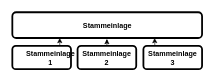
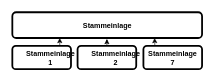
node "Stammeinlage 2": moved (107, 58) -> (116, 58)
node "Stammeinlage 3": label "Stammeinlage 3" -> "Stammeinlage 7"
